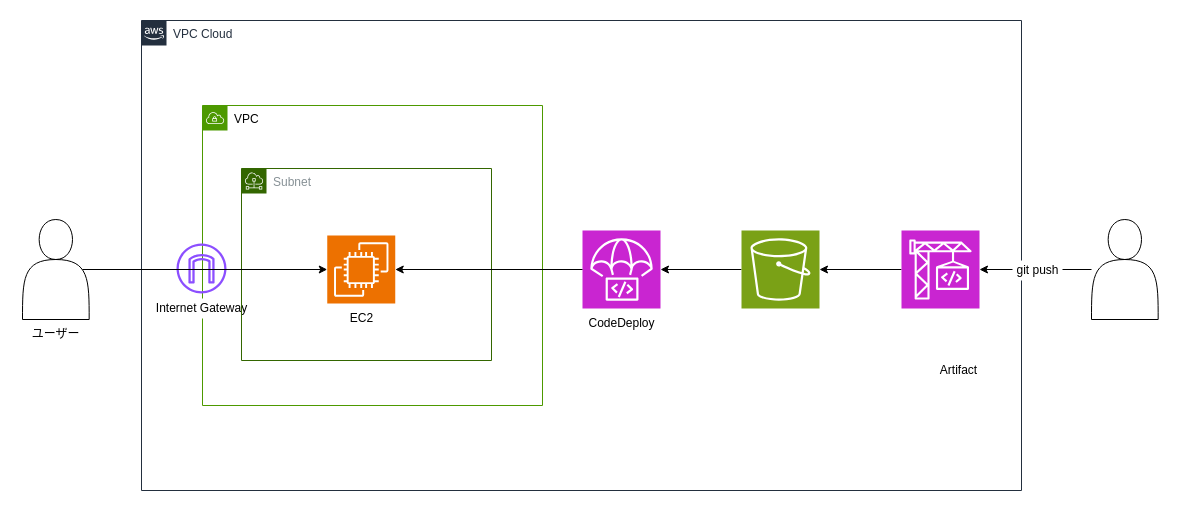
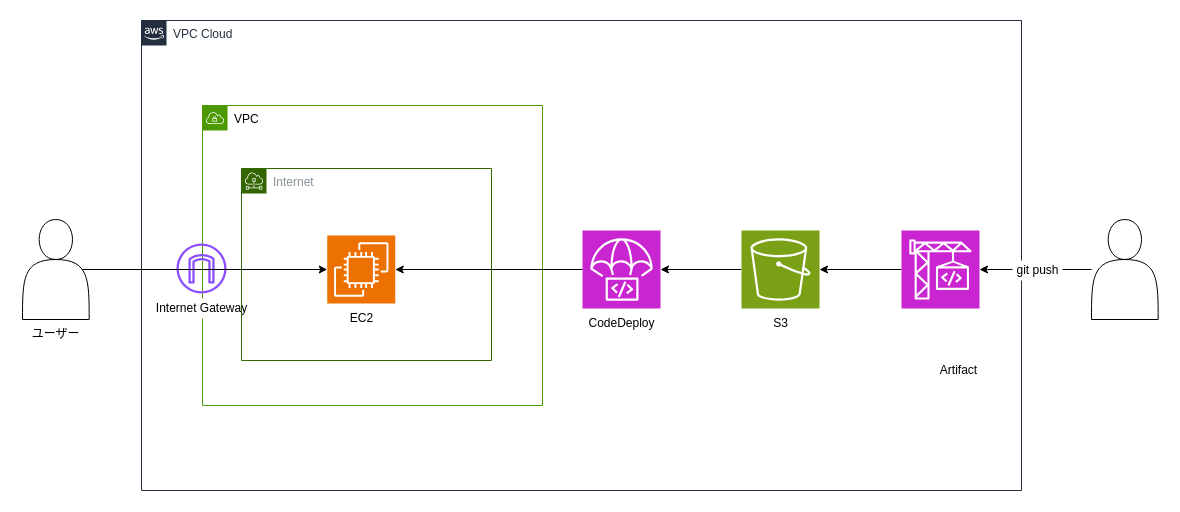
node "Subnet": label "Subnet" -> "Internet"
node "S3": added
